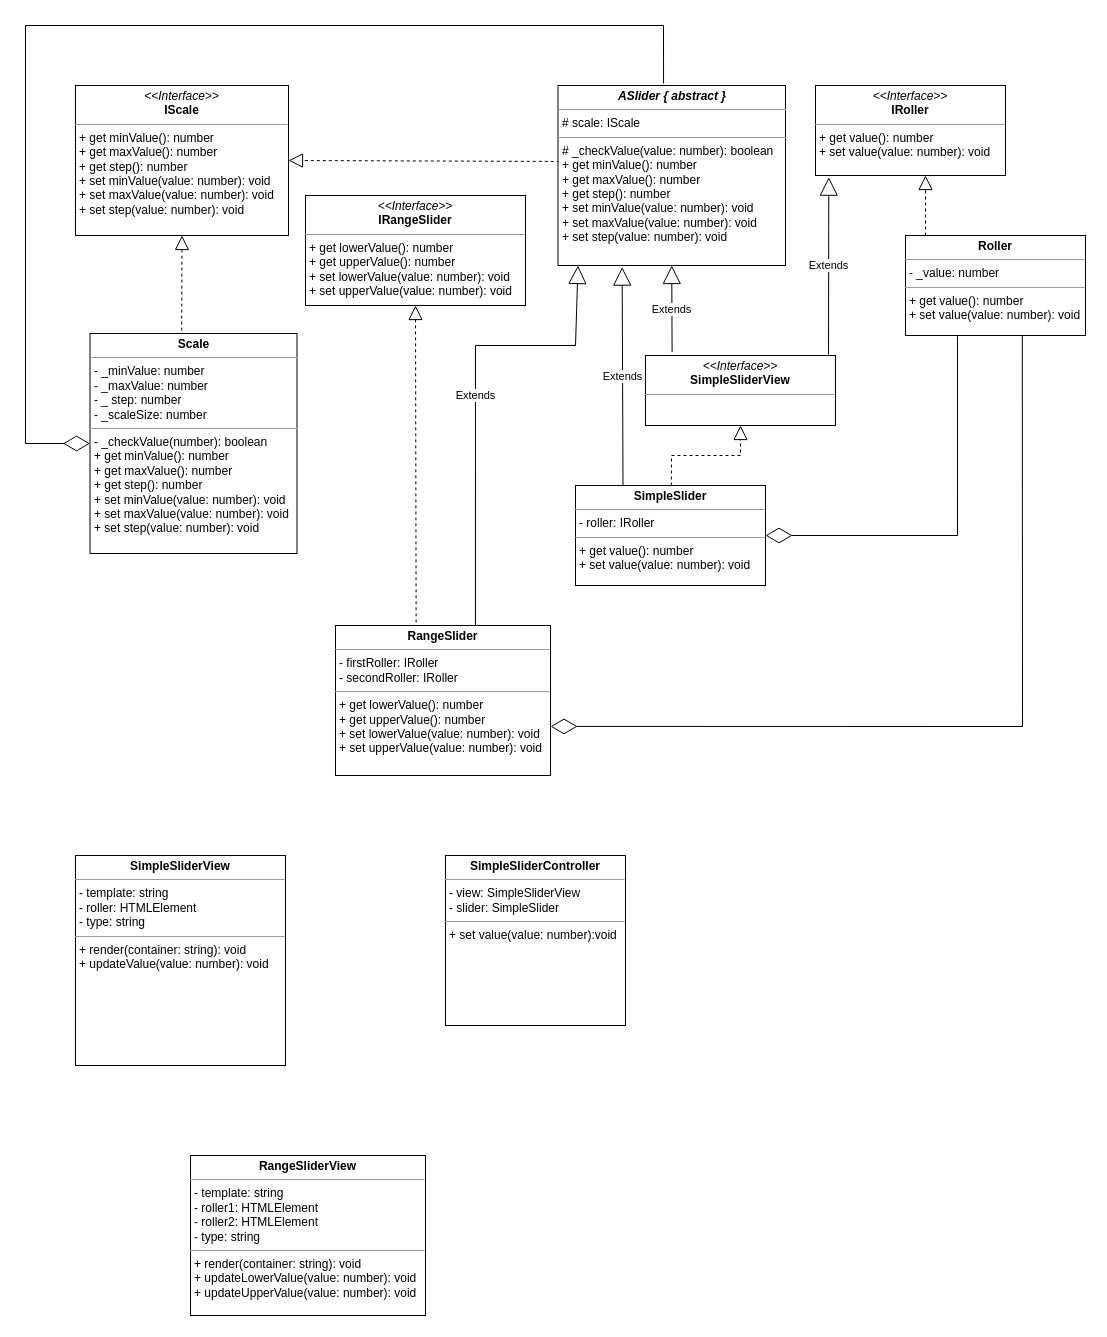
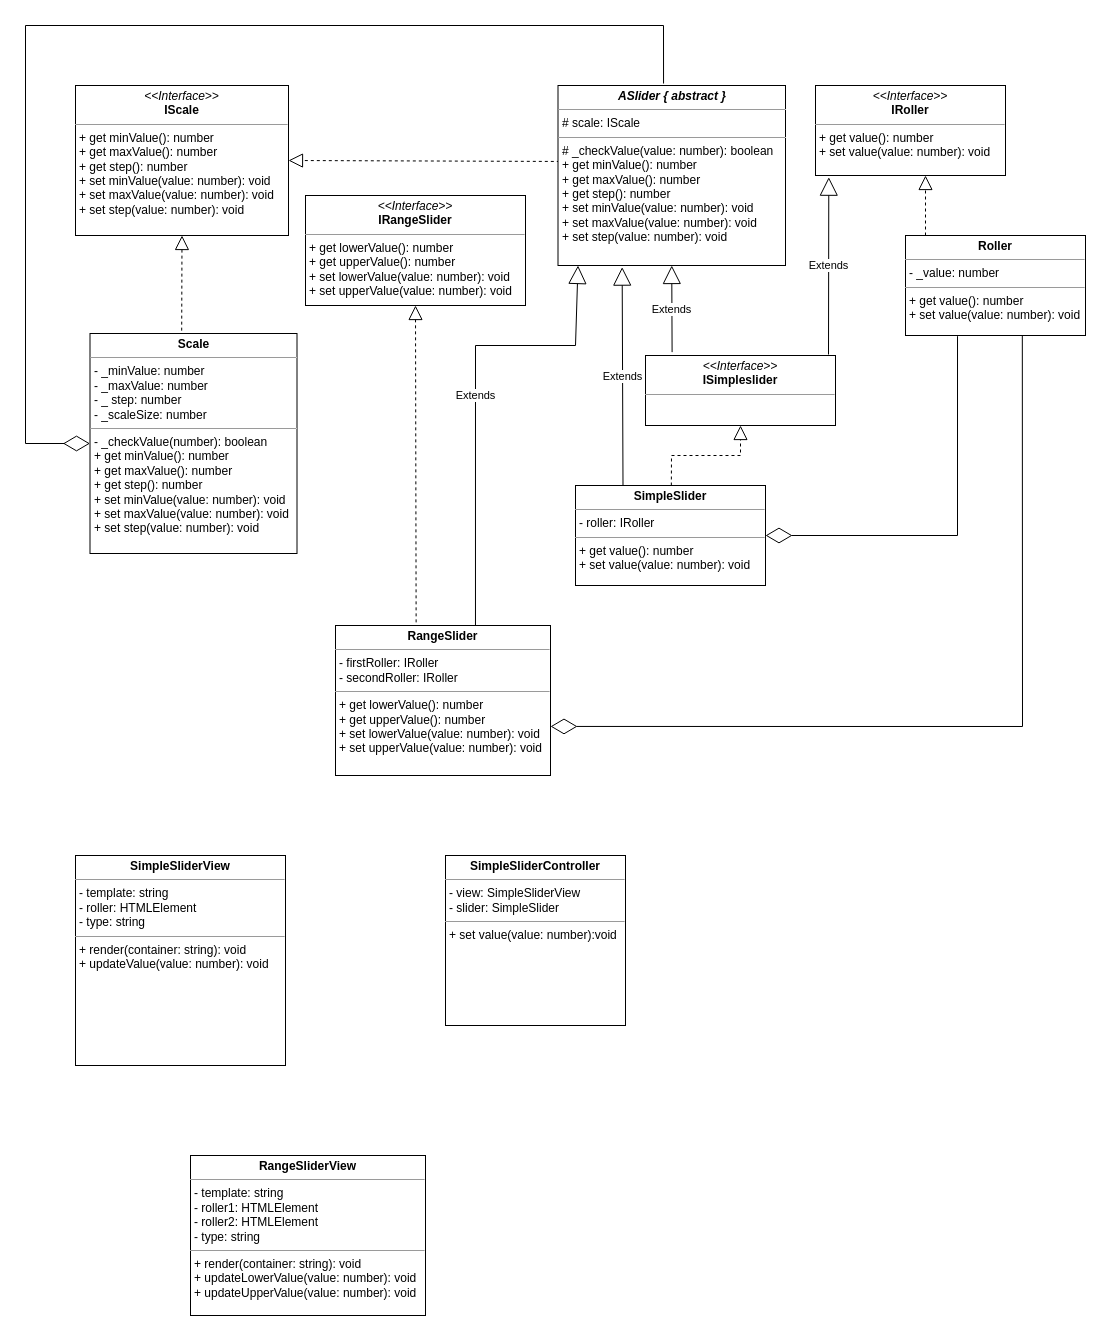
node "<<Interface>> SimpleSliderView": label "<<Interface>> SimpleSliderView" -> "<<Interface>> ISimpleslider"
